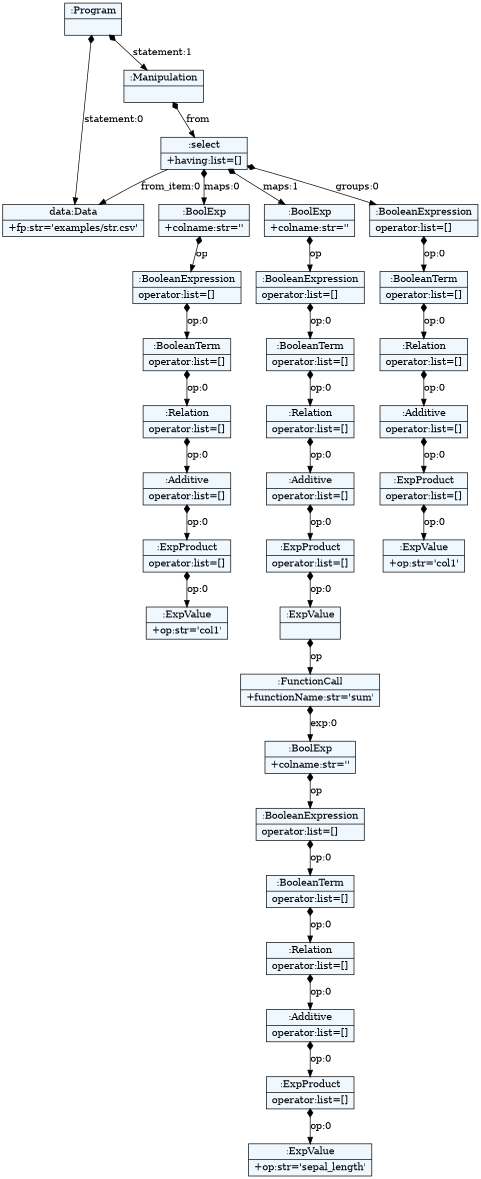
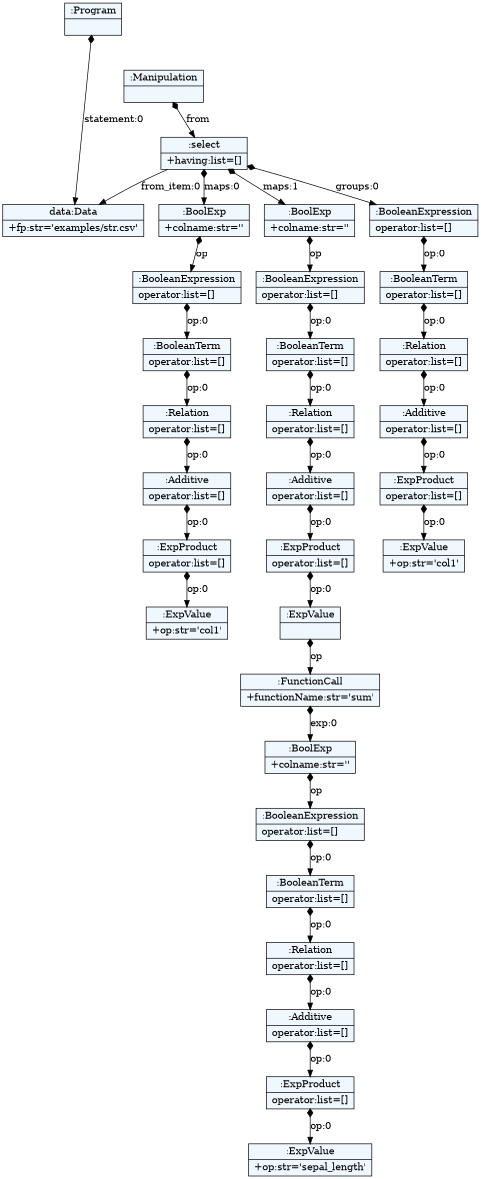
edge ":Program" -- ":Manipulation": removed, label "statement:1"
